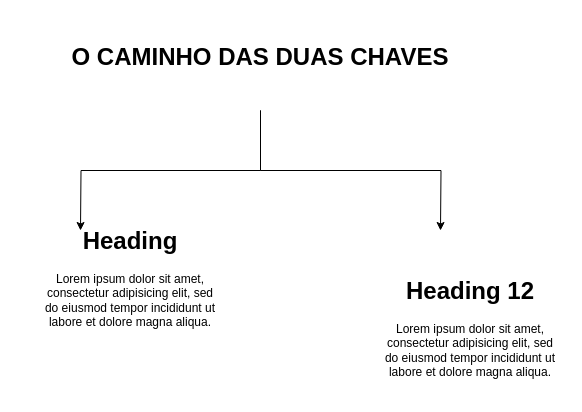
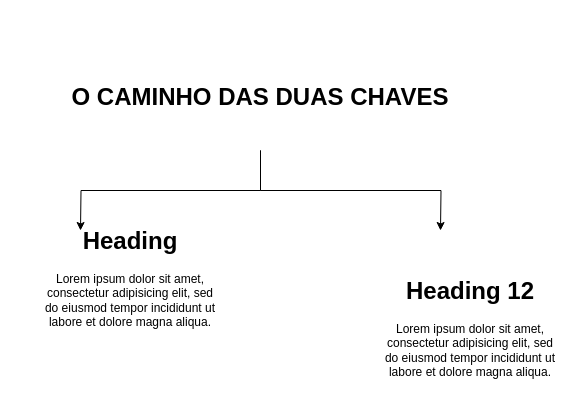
node "O CAMINHO DAS DUAS CHAVES": moved (261, 66) -> (261, 106)
